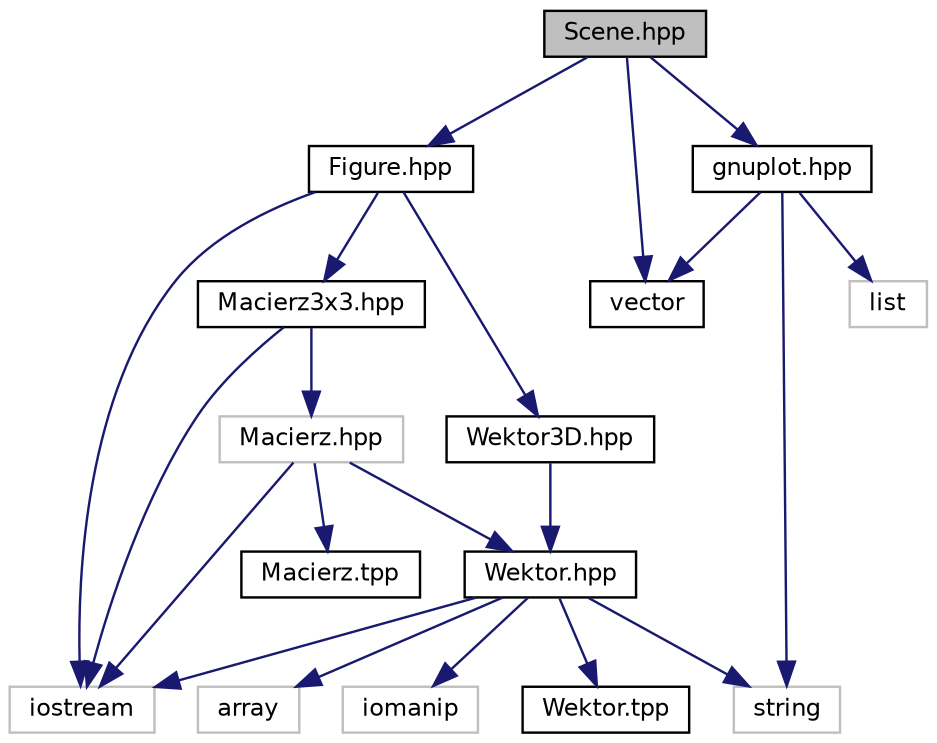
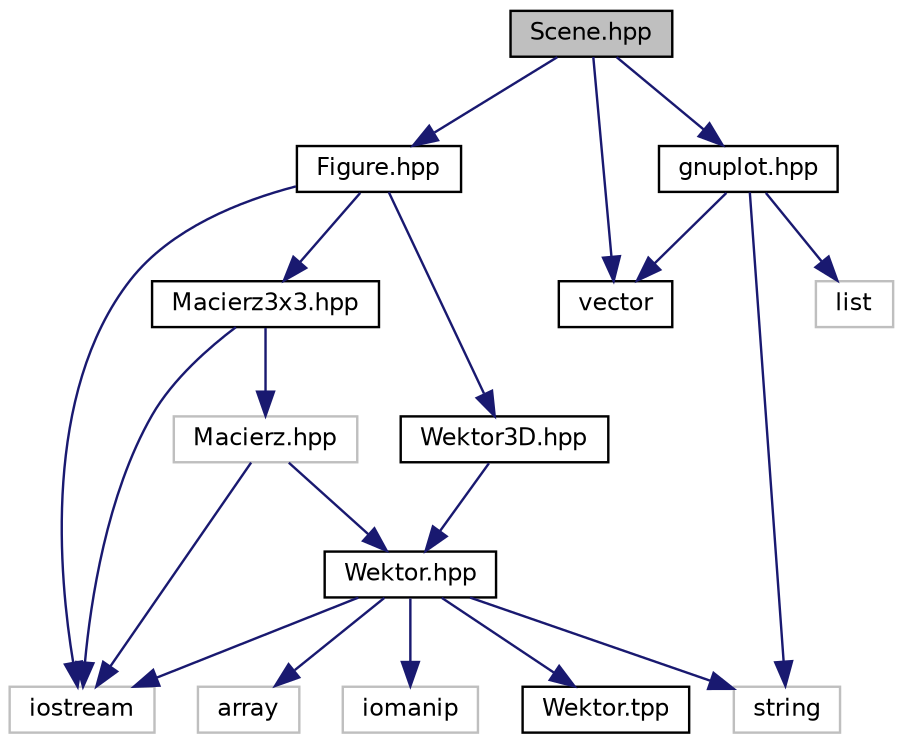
node "Macierz.tpp": removed
